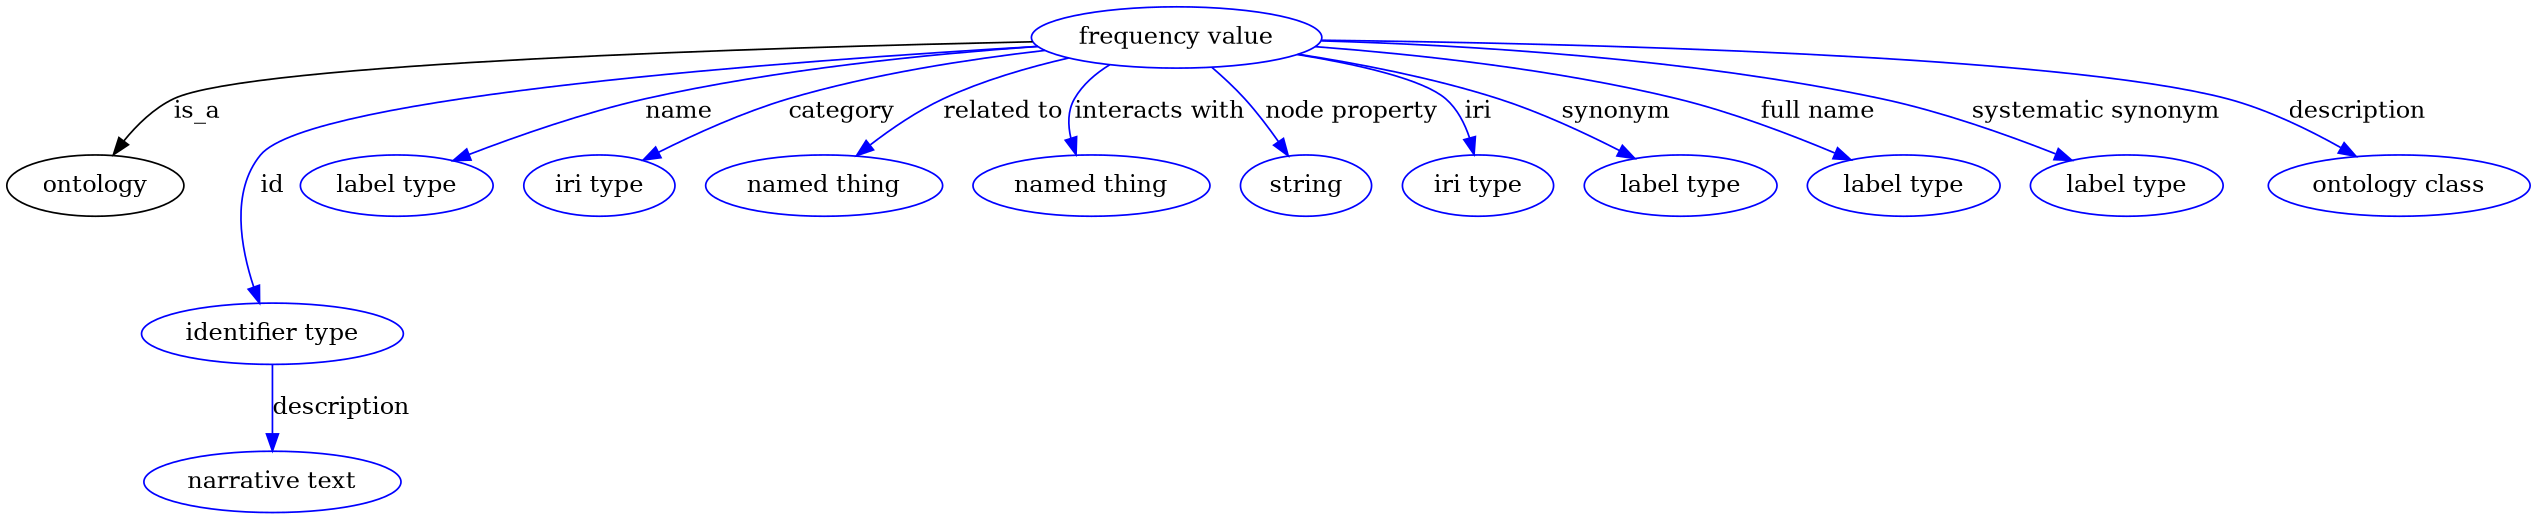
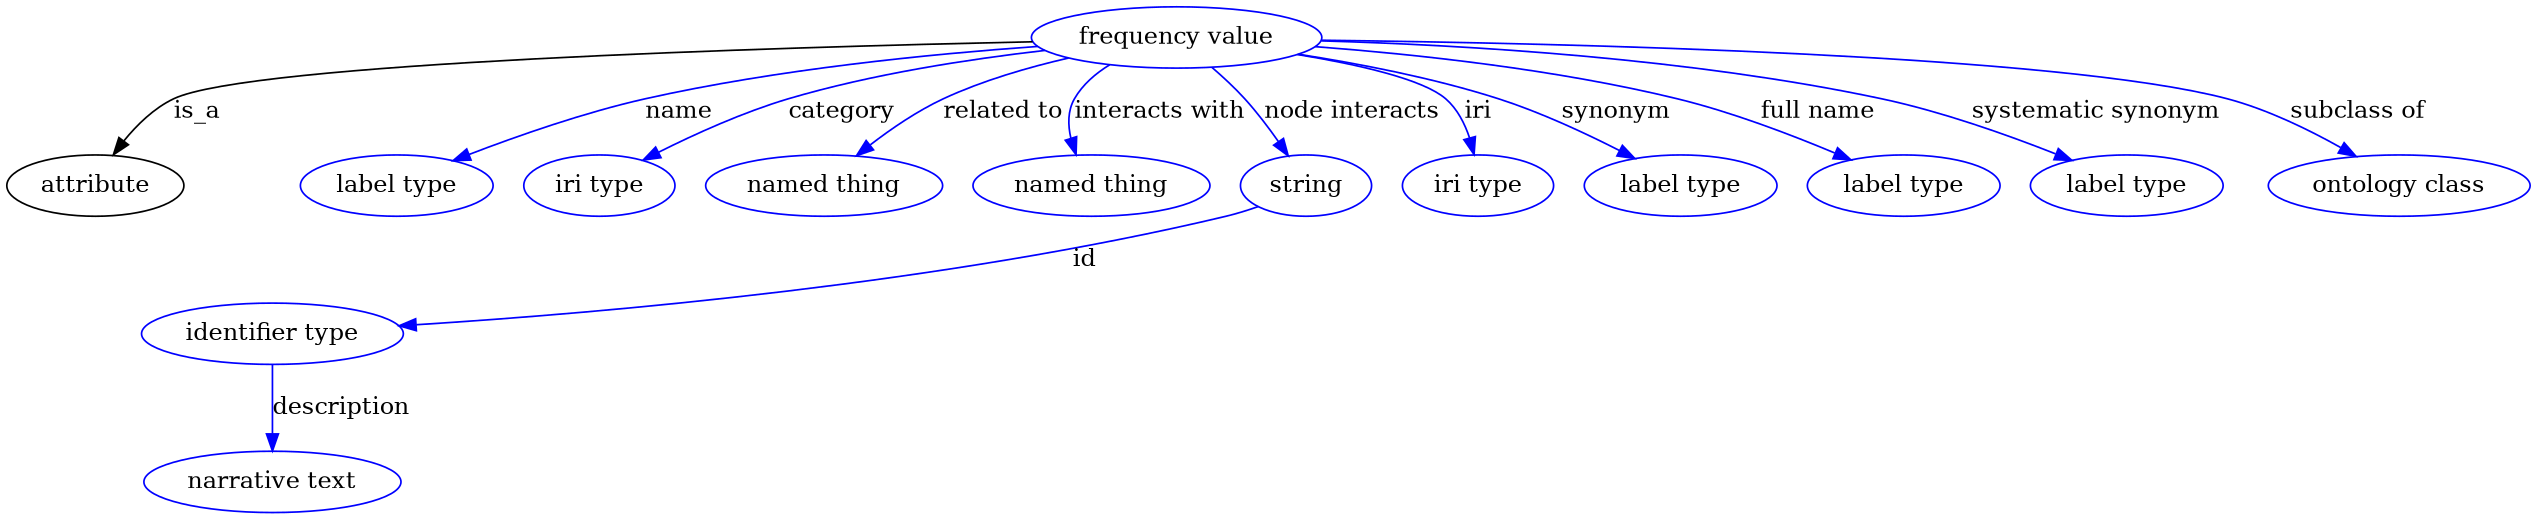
edge "frequency value" -> "identifier type": now "string" -> "identifier type"
edge "frequency value" -> "string": label "node property" -> "node interacts"
edge "frequency value" -> "ontology class": label "description" -> "subclass of"
node "ontology": label "ontology" -> "attribute"
